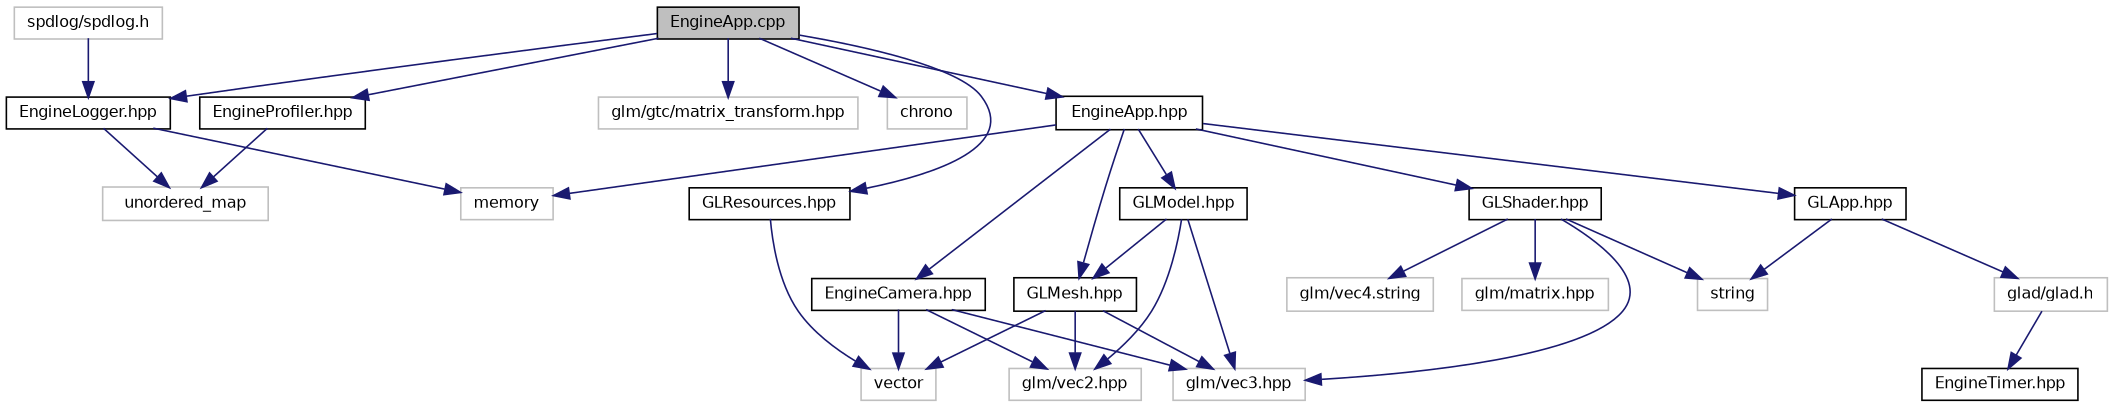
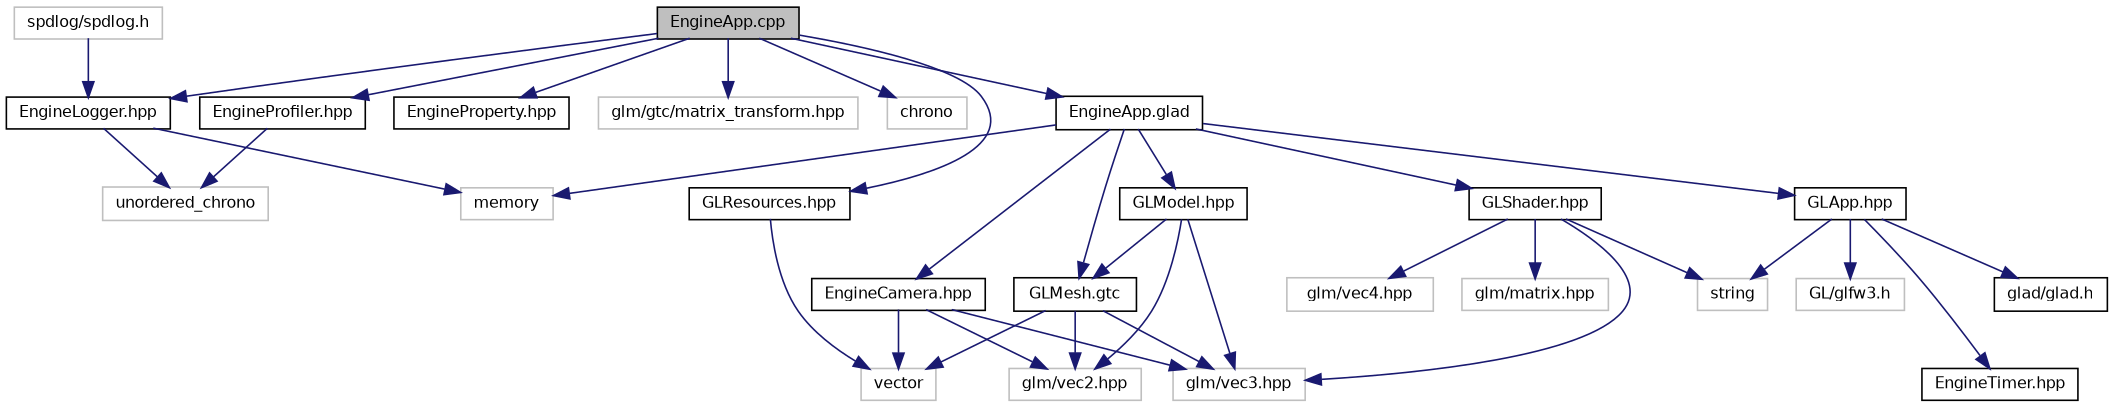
node "EngineProperty.hpp": added
node "EngineApp.hpp": label "EngineApp.hpp" -> "EngineApp.glad"
node "unordered_map": label "unordered_map" -> "unordered_chrono"
node "GLMesh.hpp": label "GLMesh.hpp" -> "GLMesh.gtc"
node "glm/vec4.string": label "glm/vec4.string" -> "glm/vec4.hpp"
node "GL/glfw3.h": added
node "glad/glad.h": color grey75 -> black
edge "glad/glad.h" -> "EngineTimer.hpp": now "GLApp.hpp" -> "EngineTimer.hpp"
